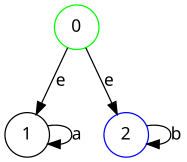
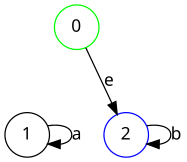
edge "0" -> "1": removed, label "e"
